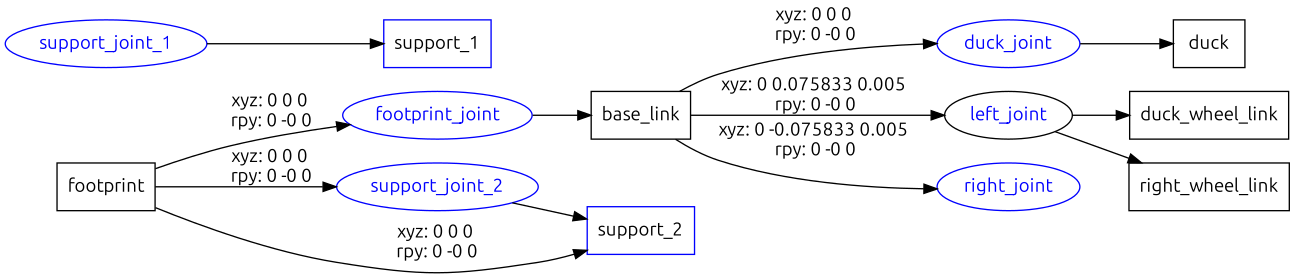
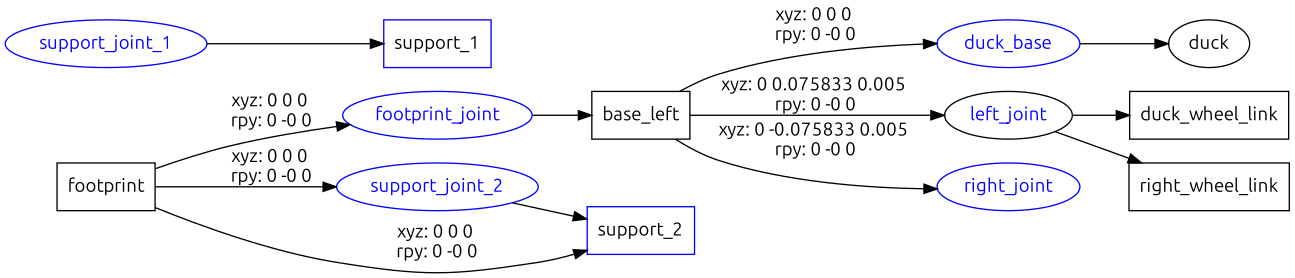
node "duck_joint": label "duck_joint" -> "duck_base"
node "duck": shape box -> ellipse
node "base_link": label "base_link" -> "base_left"
